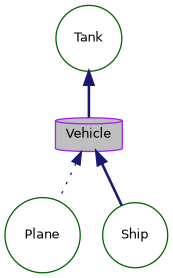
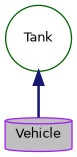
node "Plane": removed
node "Ship": removed
